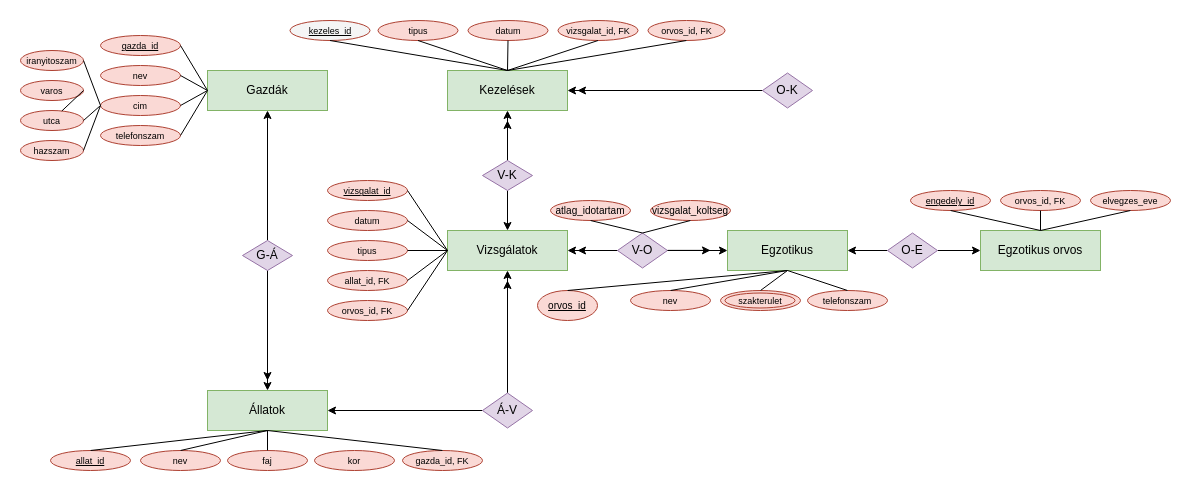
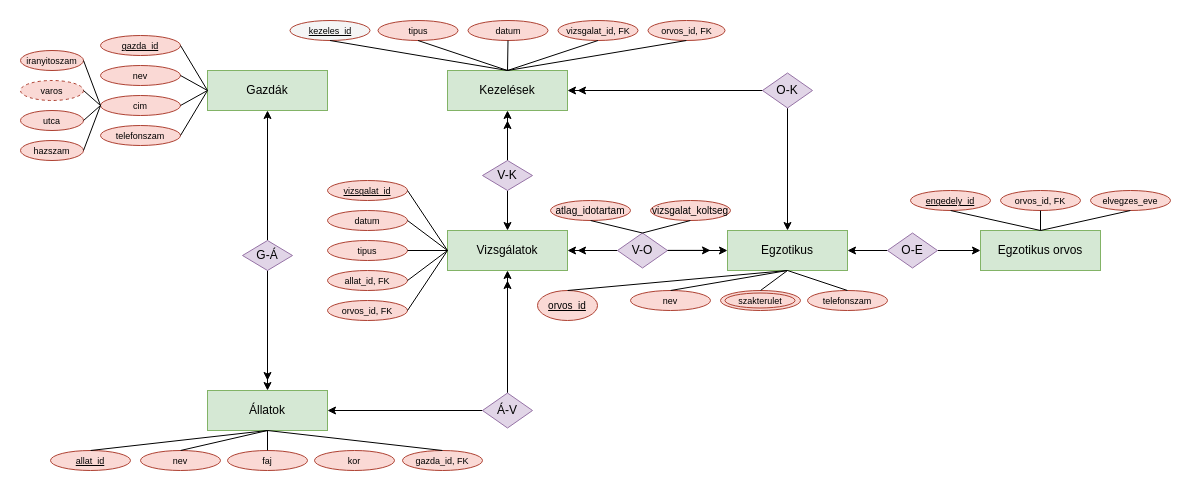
node "varos": style solid -> dashed
edge "varos" -- "utca": now "varos" -- "cim"
edge "O-K" -> "Egzotikus": added
